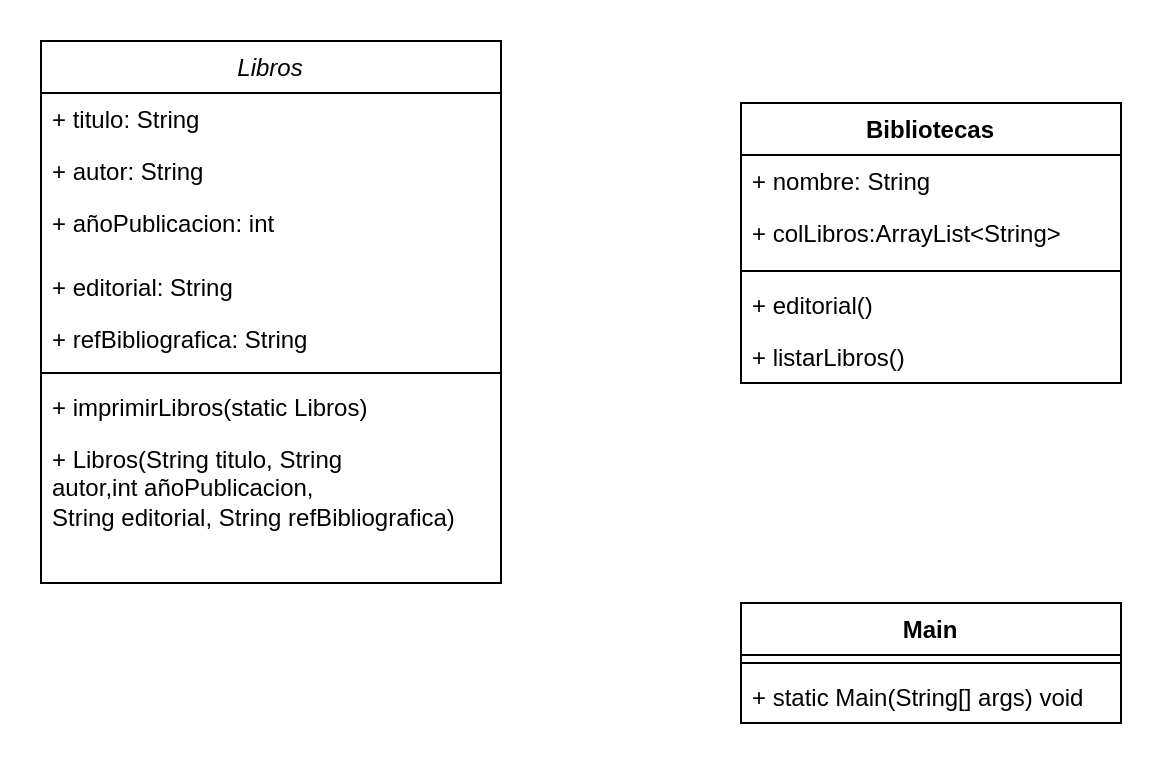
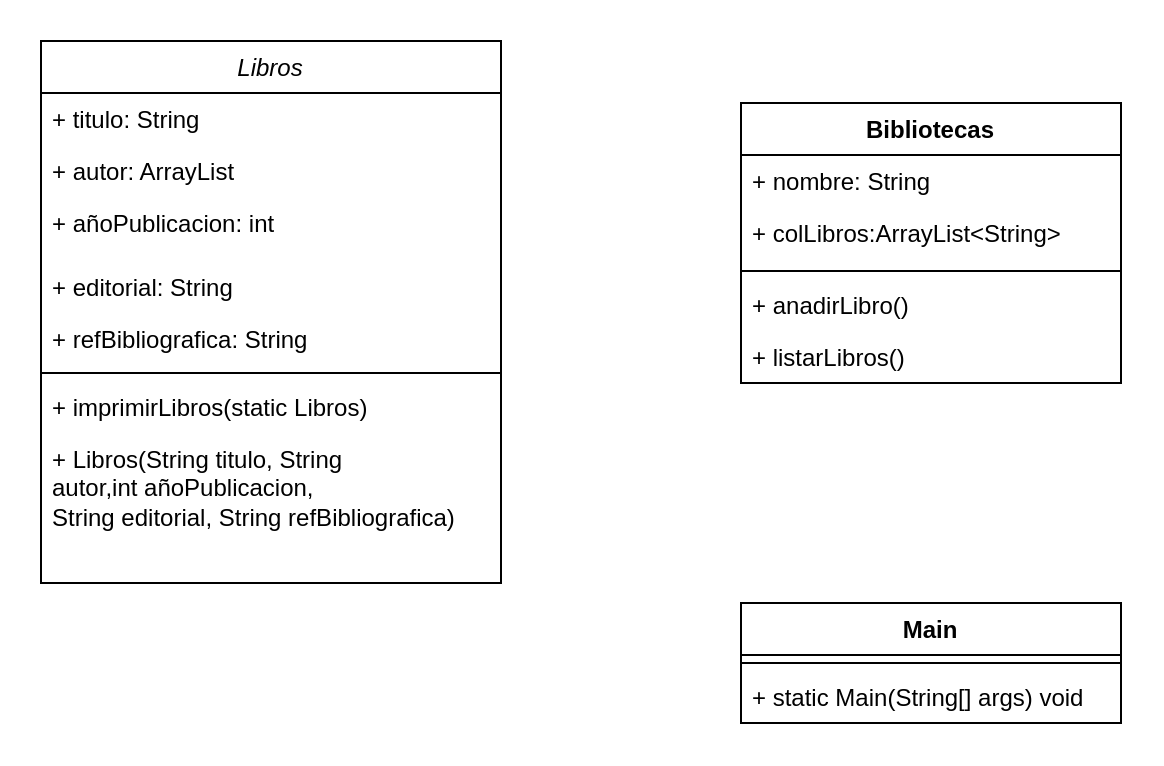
node "+ autor: String": label "+ autor: String" -> "+ autor: ArrayList"
node "+ editorial()": label "+ editorial()" -> "+ anadirLibro()"
